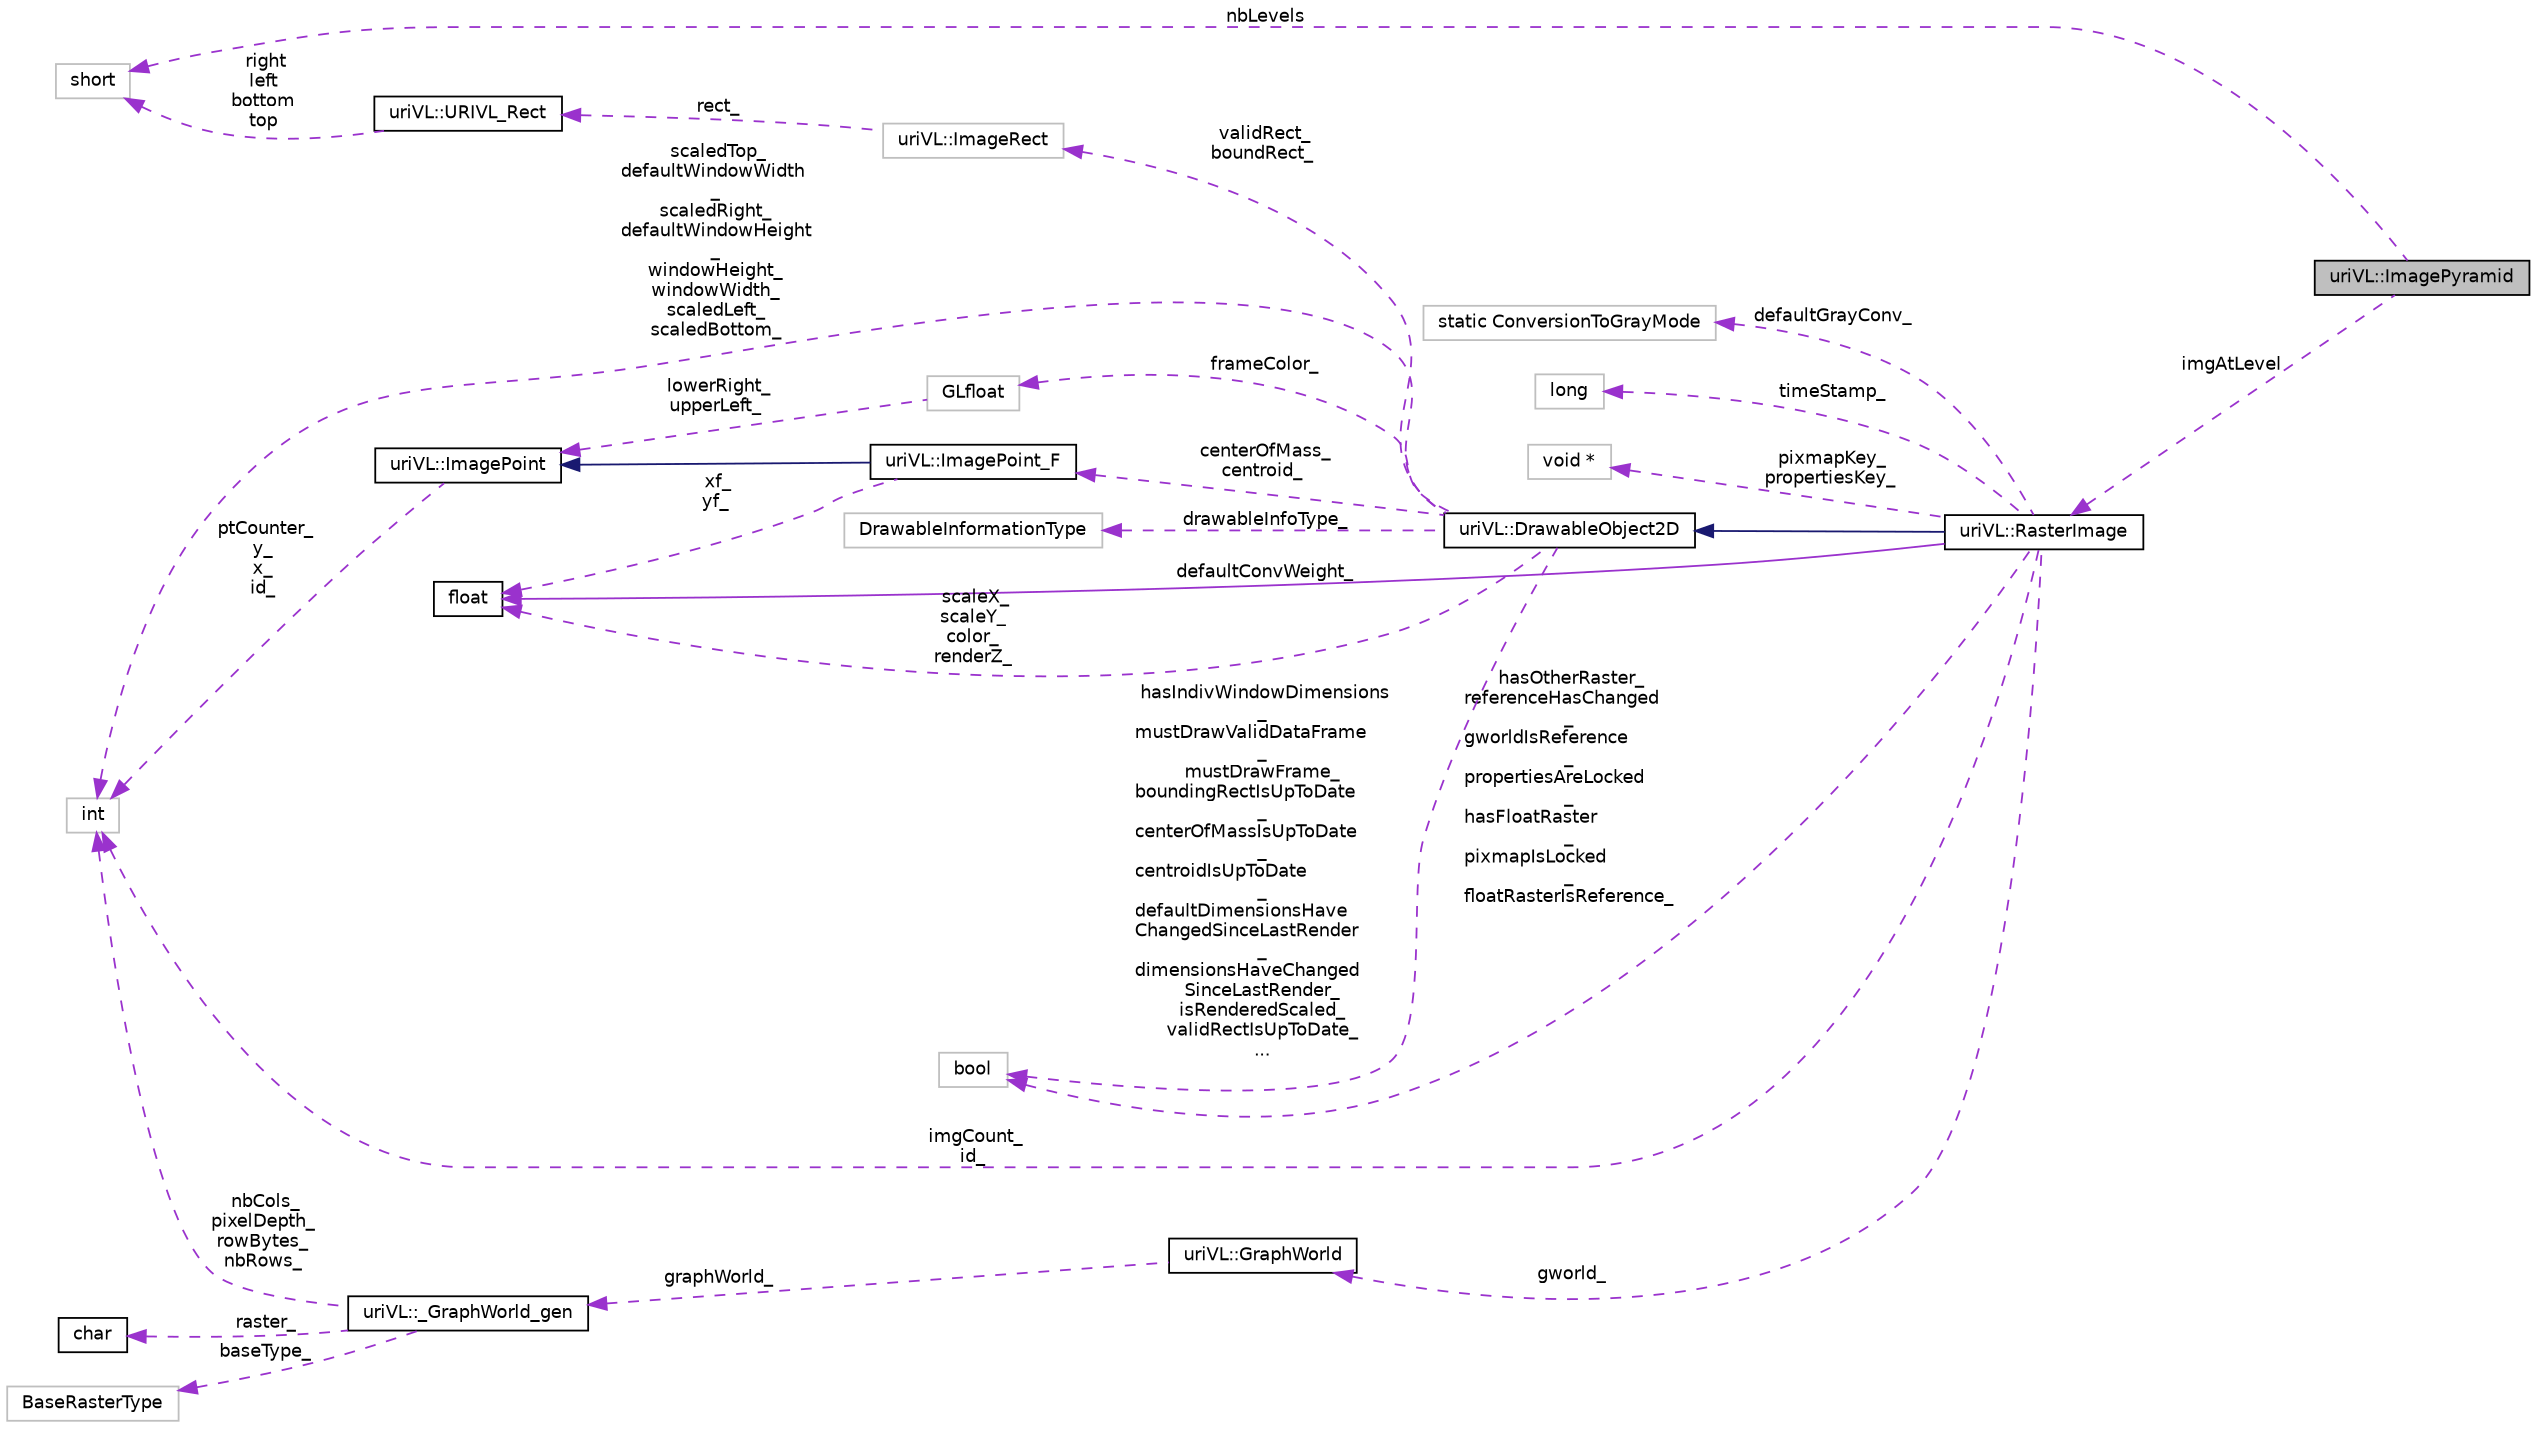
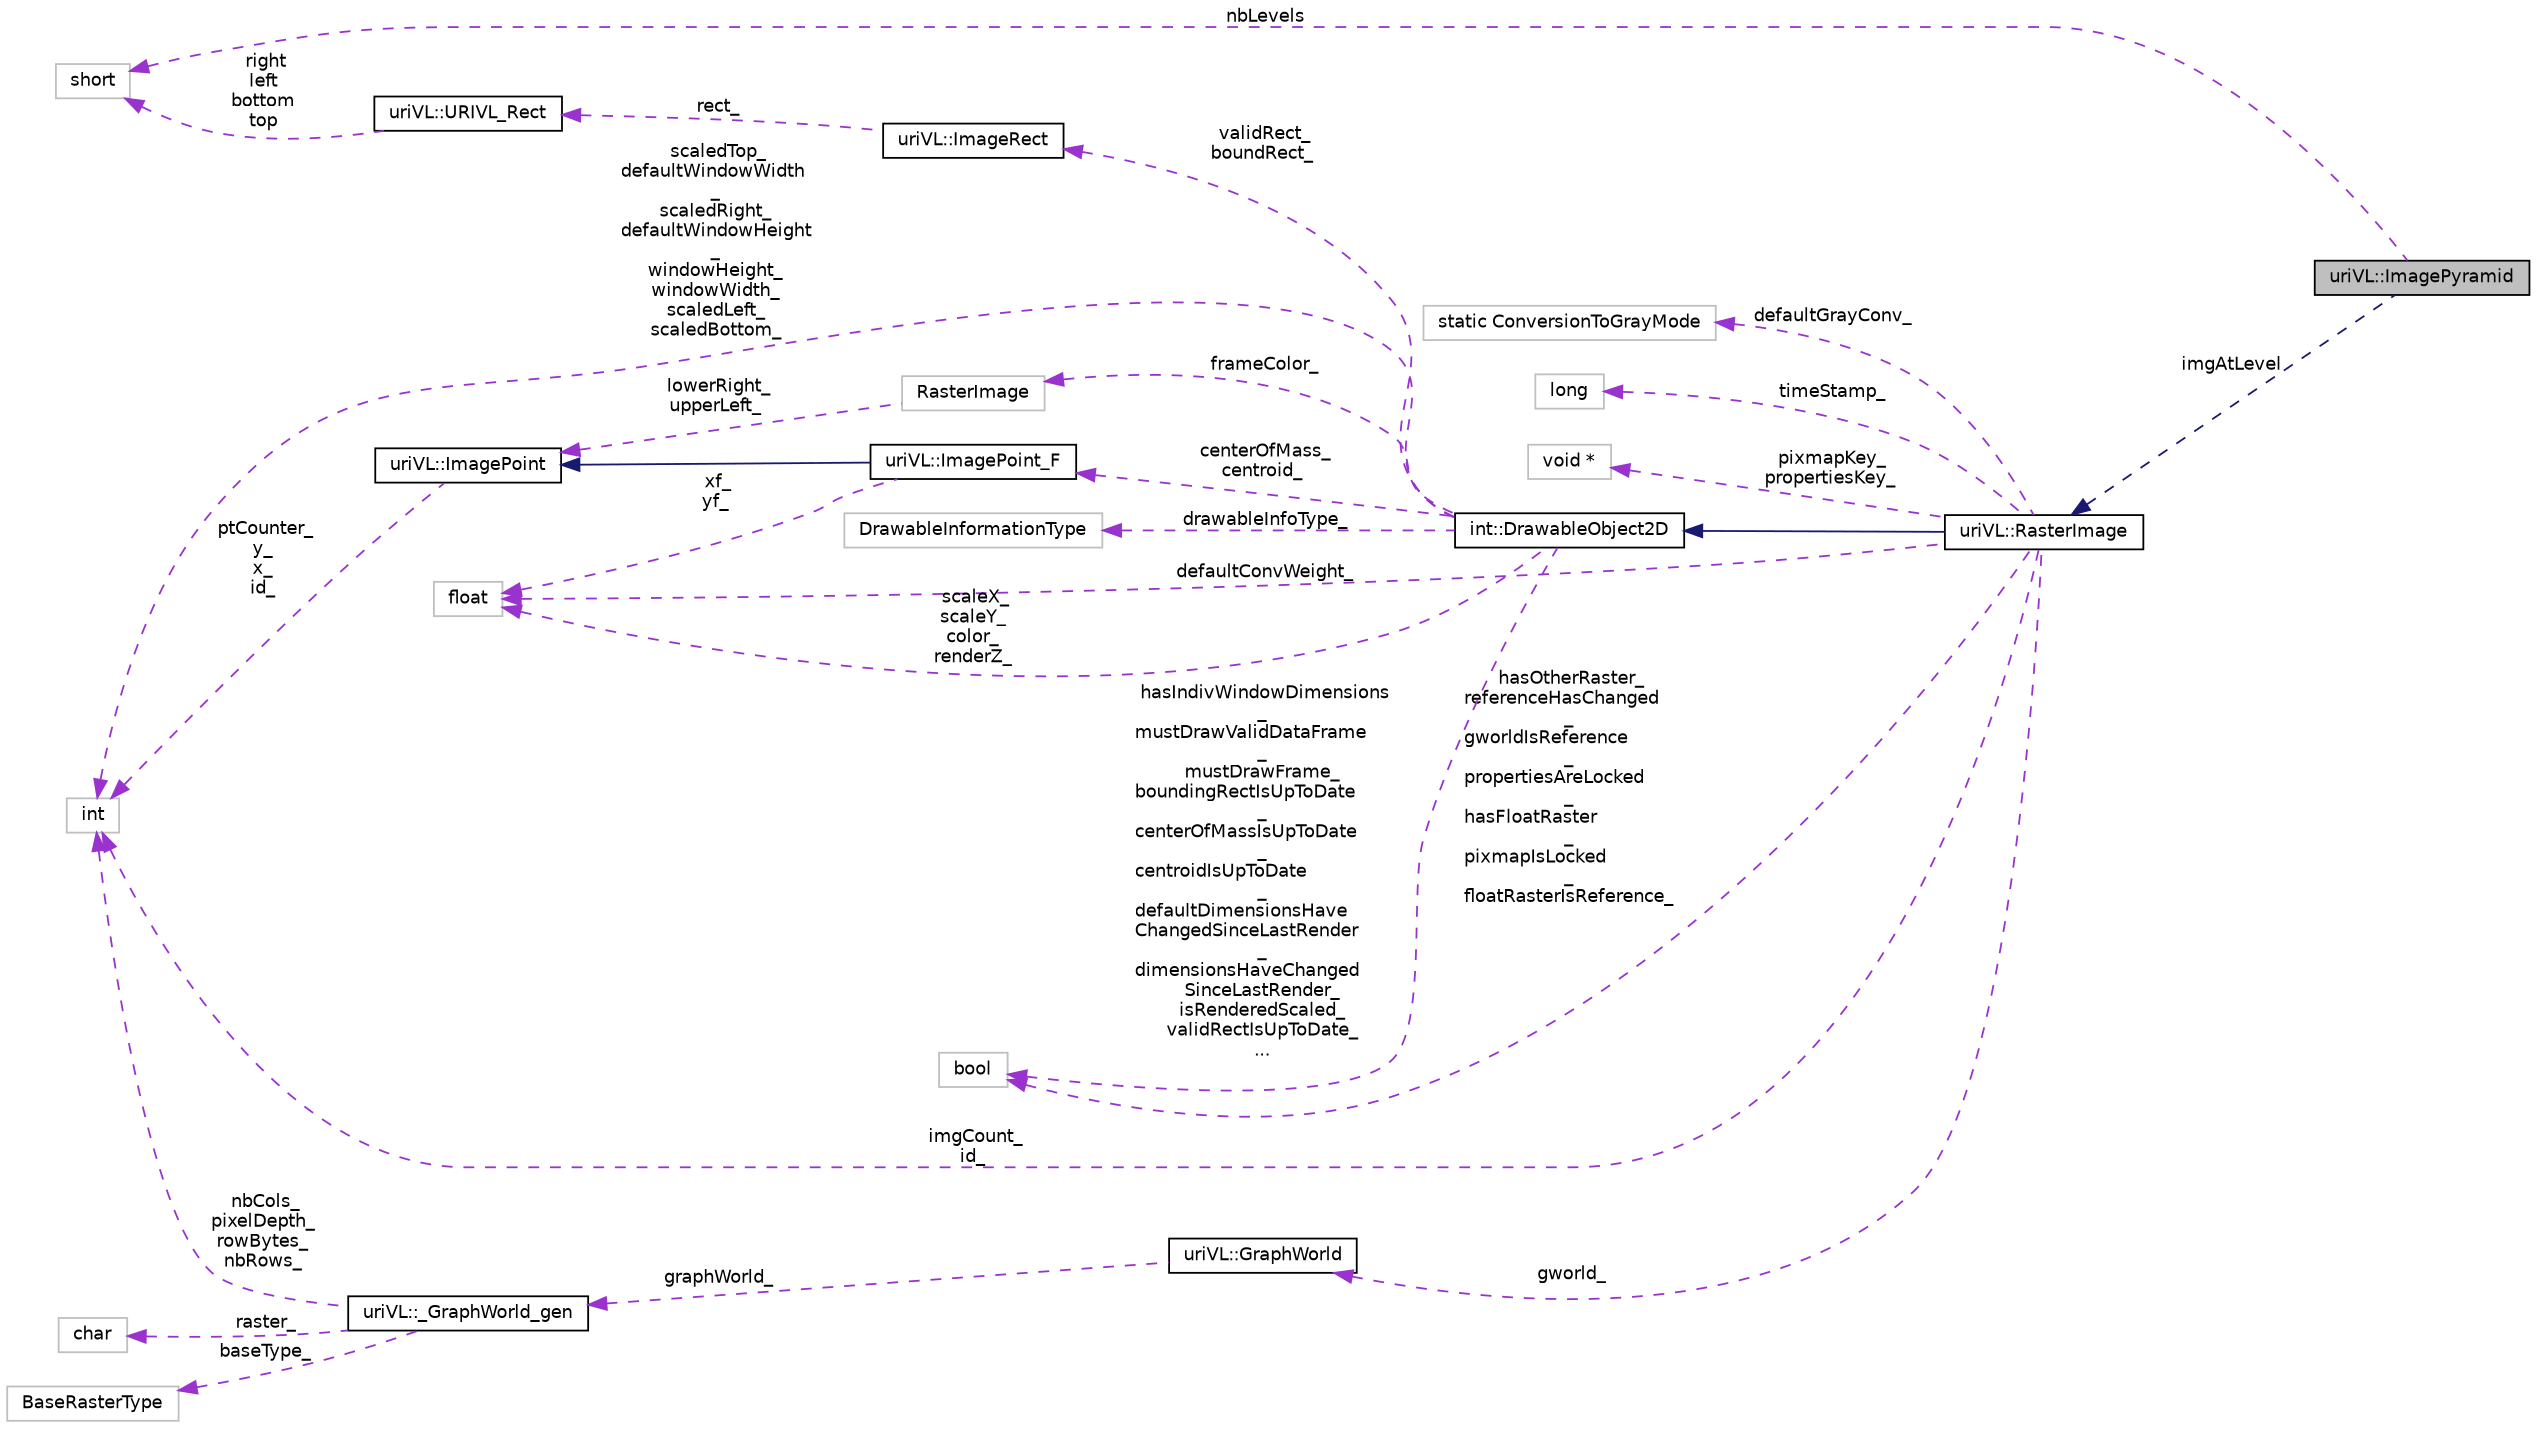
node "uriVL::ImageRect": color grey75 -> black
node "GLfloat": label "GLfloat" -> "RasterImage"
edge "uriVL::ImagePyramid" -> "uriVL::RasterImage": color darkorchid3 -> midnightblue
node "uriVL::DrawableObject2D": label "uriVL::DrawableObject2D" -> "int::DrawableObject2D"
edge "uriVL::RasterImage" -> "float": style solid -> dashed
node "float": color black -> grey75
node "char": color black -> grey75
